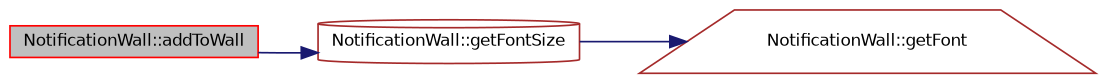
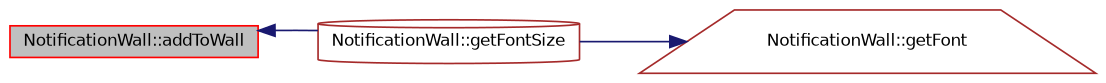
edge "NotificationWall::addToWall" -> "NotificationWall::getFontSize": reversed
